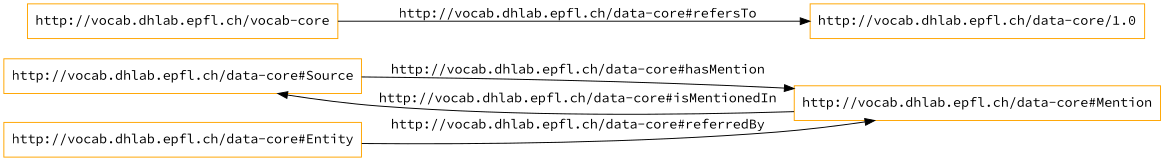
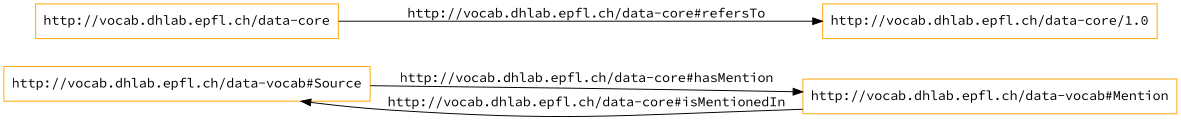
node "http://vocab.dhlab.epfl.ch/vocab-core": label "http://vocab.dhlab.epfl.ch/vocab-core" -> "http://vocab.dhlab.epfl.ch/data-core"
node "http://vocab.dhlab.epfl.ch/data-core#Source": label "http://vocab.dhlab.epfl.ch/data-core#Source" -> "http://vocab.dhlab.epfl.ch/data-vocab#Source"
node "http://vocab.dhlab.epfl.ch/data-core#Mention": label "http://vocab.dhlab.epfl.ch/data-core#Mention" -> "http://vocab.dhlab.epfl.ch/data-vocab#Mention"
node "http://vocab.dhlab.epfl.ch/data-core#Entity": removed
